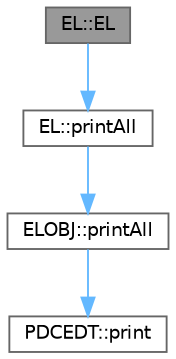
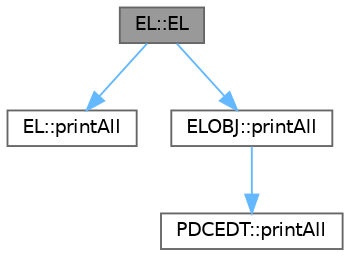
edge "EL::printAll" -> "ELOBJ::printAll": now "EL::EL" -> "ELOBJ::printAll"
node "PDCEDT::print": label "PDCEDT::print" -> "PDCEDT::printAll"
